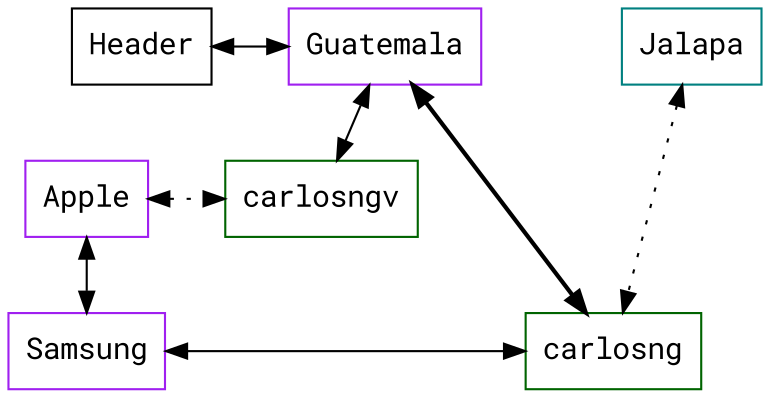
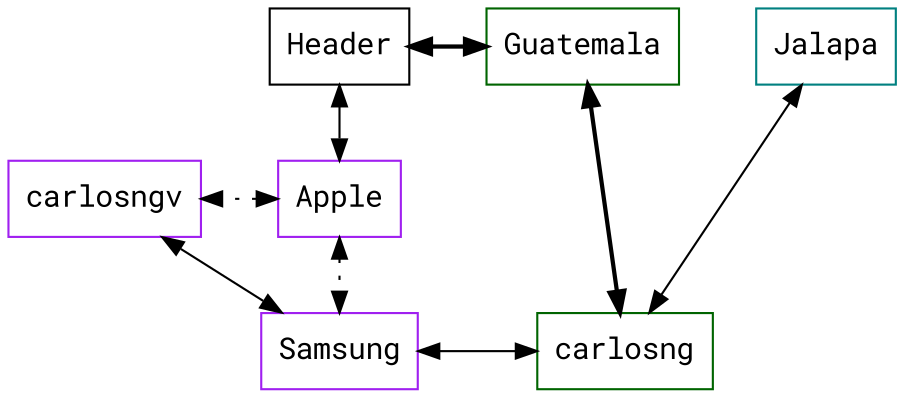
edge "Header" -- "Guatemala": style solid -> bold
node "Guatemala": color purple -> darkgreen
edge "Header" -- "Apple": added
edge "Guatemala" -- "carlosngv": now "Samsung" -- "carlosngv"
node "carlosngv": color darkgreen -> purple
edge "Jalapa" -- "carlosng": style dotted -> solid
edge "Apple" -- "Samsung": style solid -> dotted
